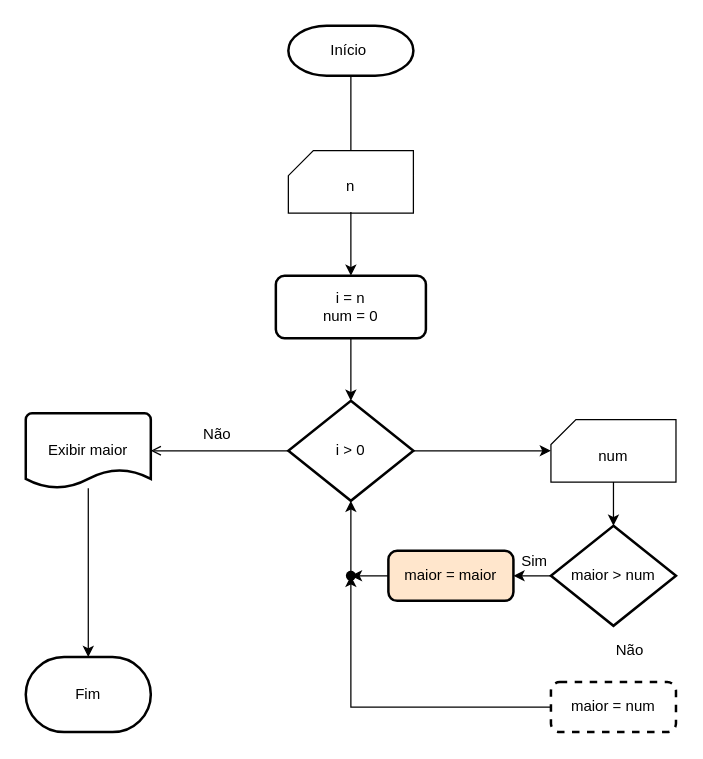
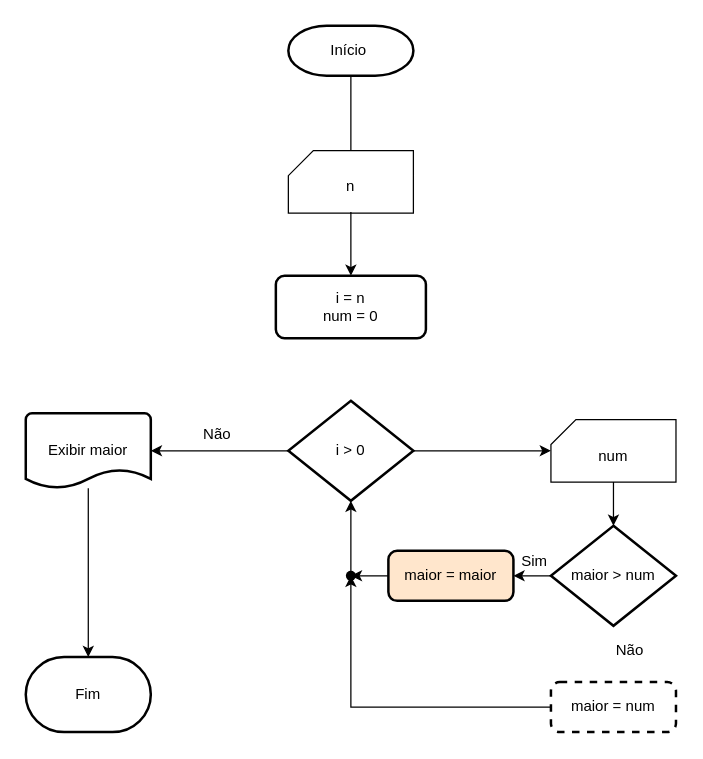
edge "i = n num = 0" -> "i > 0": removed
edge "i > 0" -> "Exibir maior": arrowhead open -> classic
